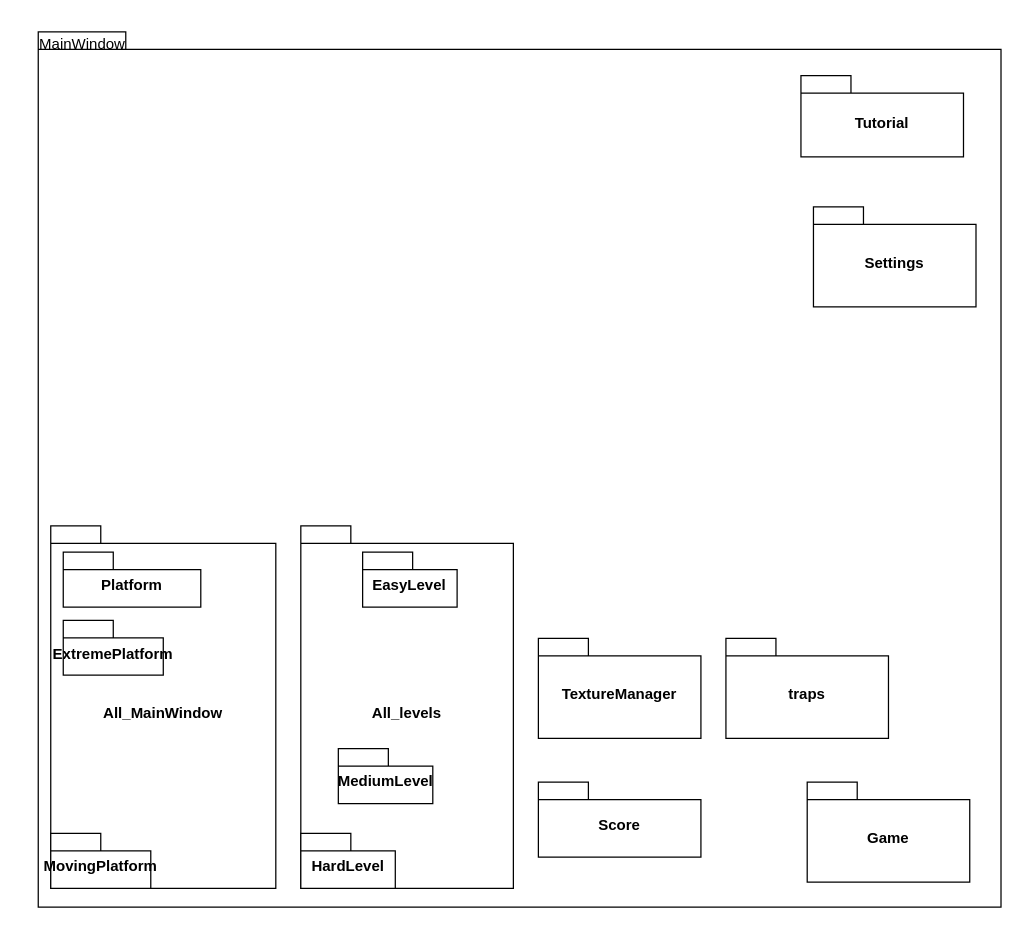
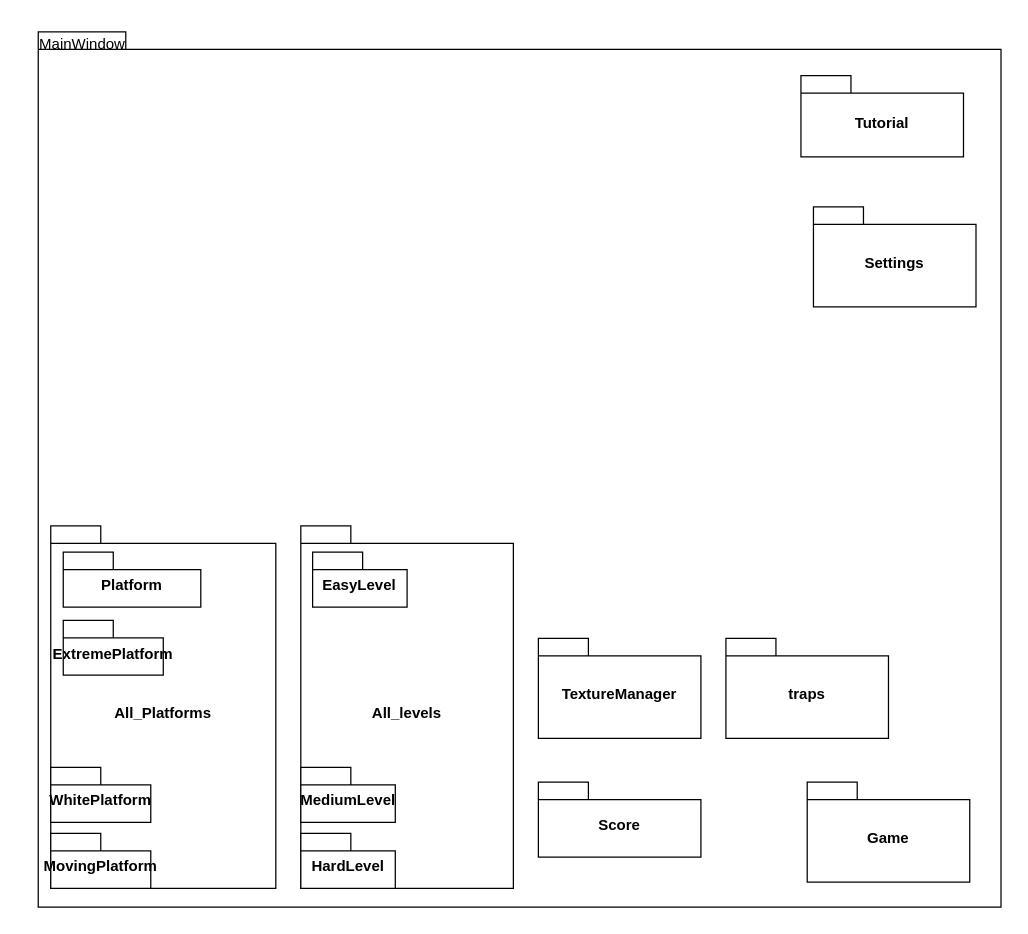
node "EasyLevel": moved (410, 579) -> (360, 579)
node "All_MainWindow": label "All_MainWindow" -> "All_Platforms"
node "MediumLevel": moved (385, 776) -> (348, 795)
node "WhitePlatform": added
